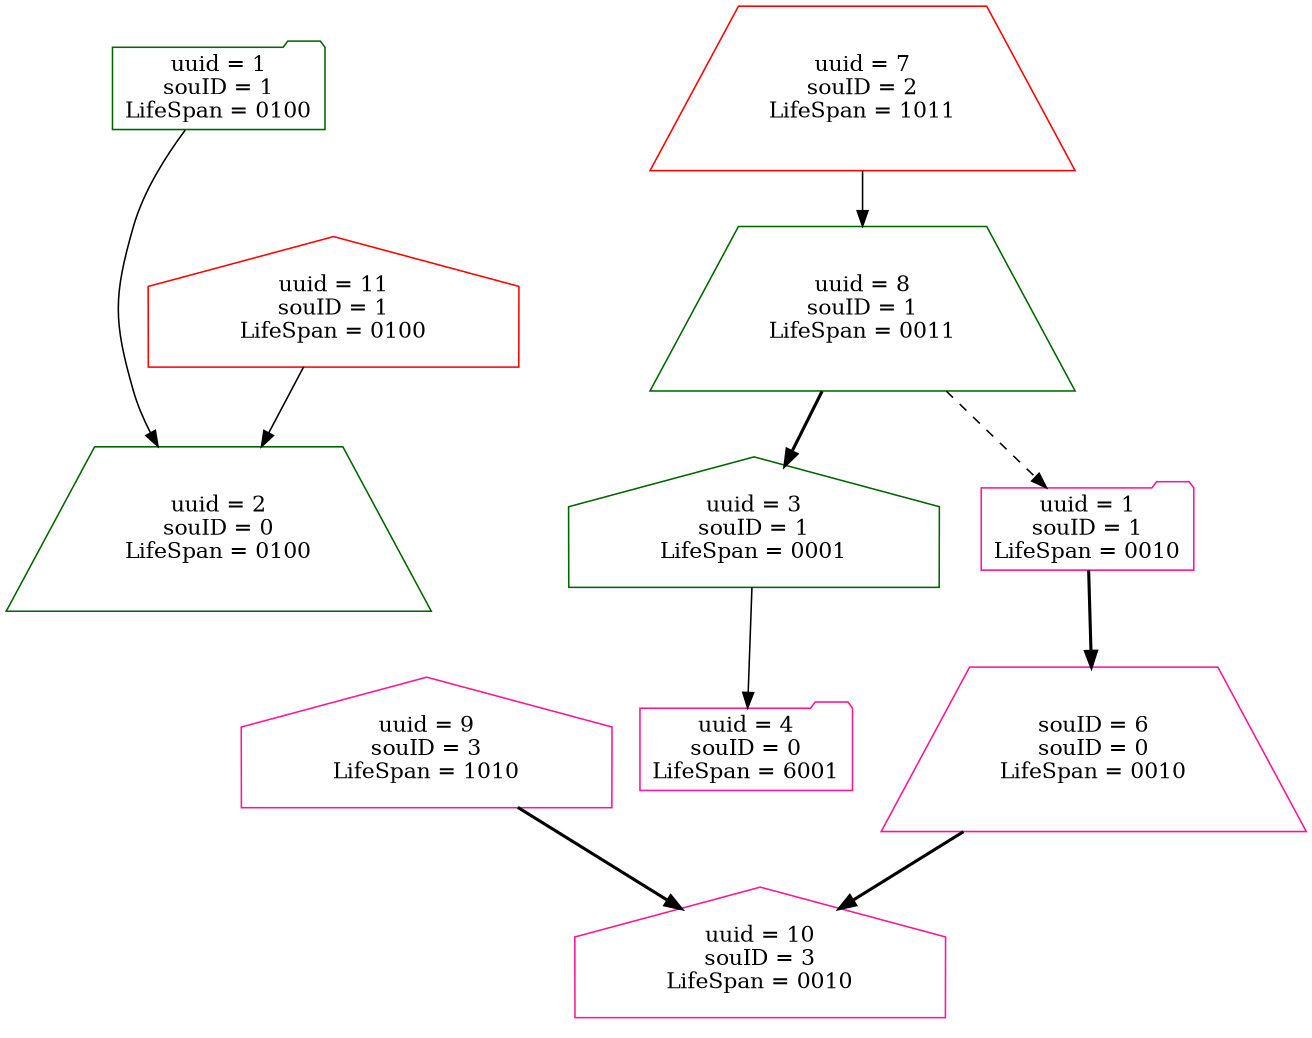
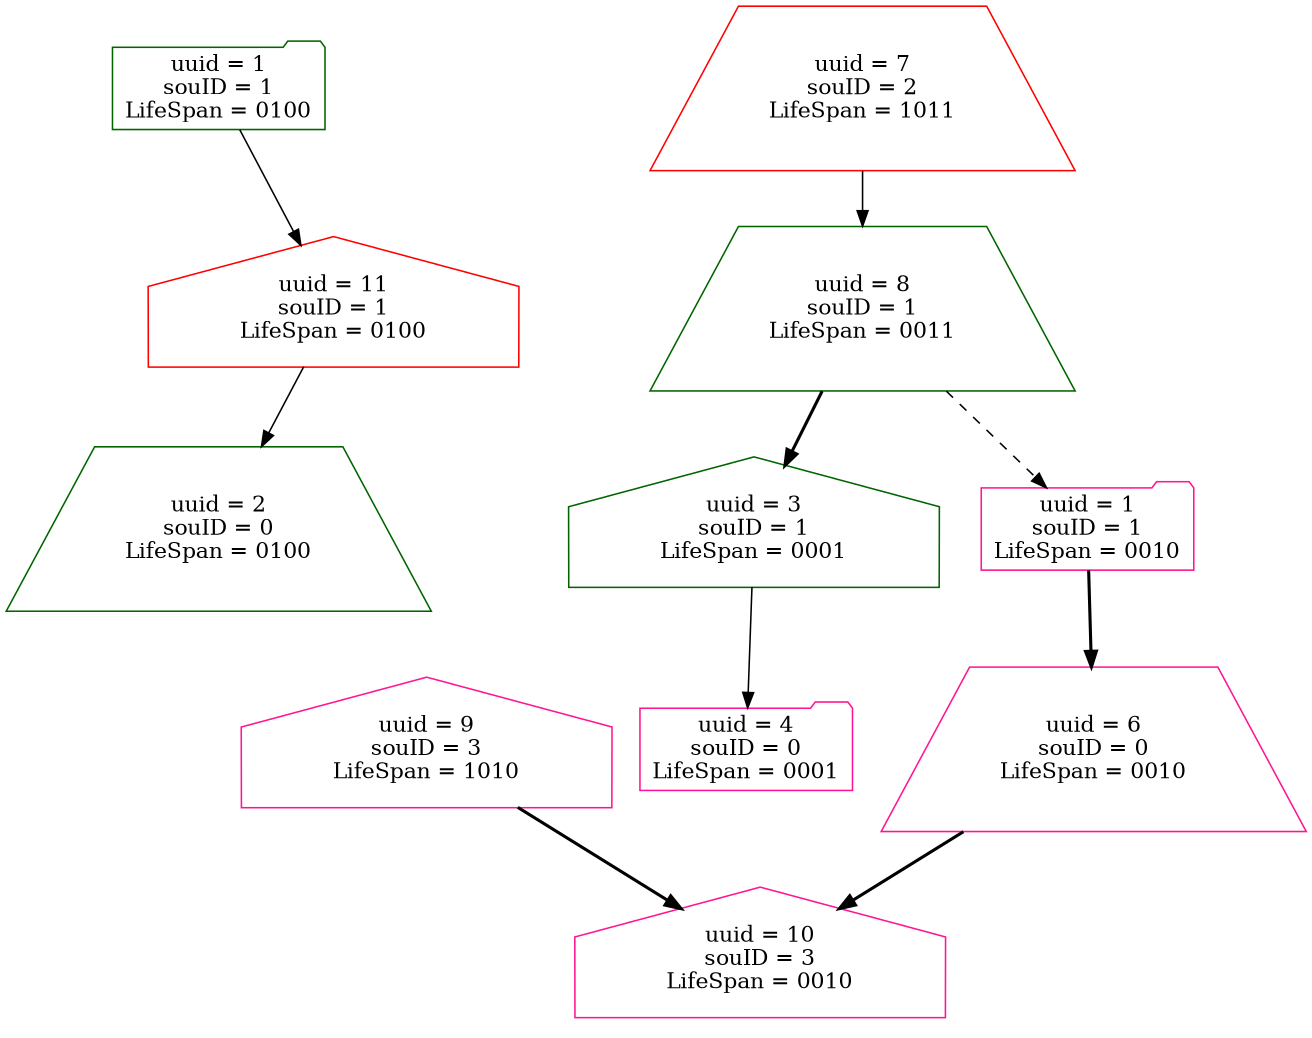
edge "uuid = 1 souID = 1 LifeSpan = 0100" -> "uuid = 2 souID = 0 LifeSpan = 0100": now "uuid = 1 souID = 1 LifeSpan = 0100" -> "uuid = 11 souID = 1 LifeSpan = 0100"
node "uuid = 4 souID = 0 LifeSpan = 6001": label "uuid = 4 souID = 0 LifeSpan = 6001" -> "uuid = 4 souID = 0 LifeSpan = 0001"
node "souID = 6 souID = 0 LifeSpan = 0010": label "souID = 6 souID = 0 LifeSpan = 0010" -> "uuid = 6 souID = 0 LifeSpan = 0010"
